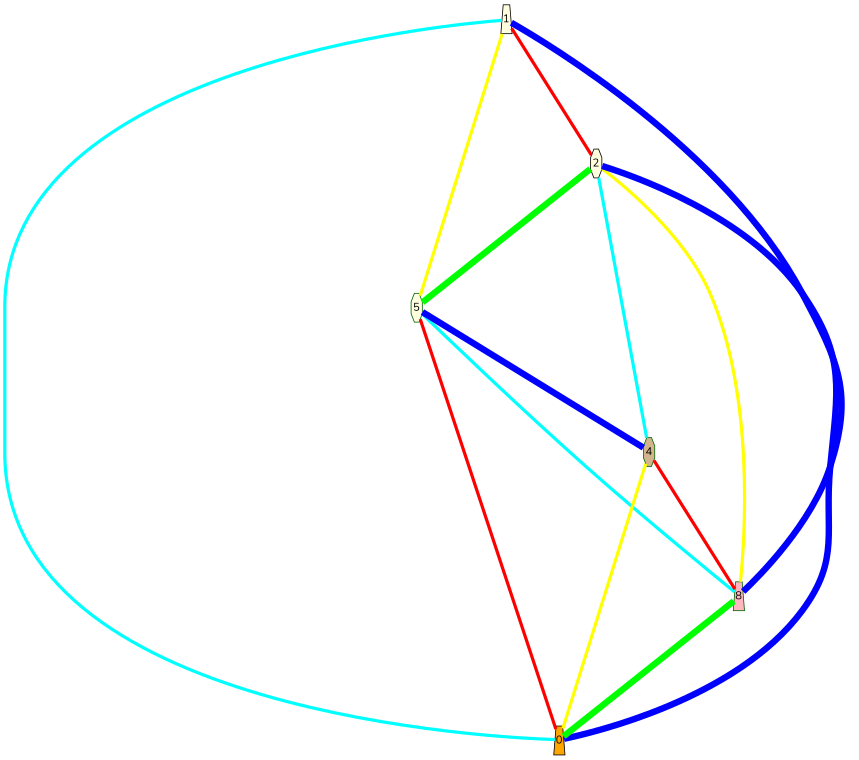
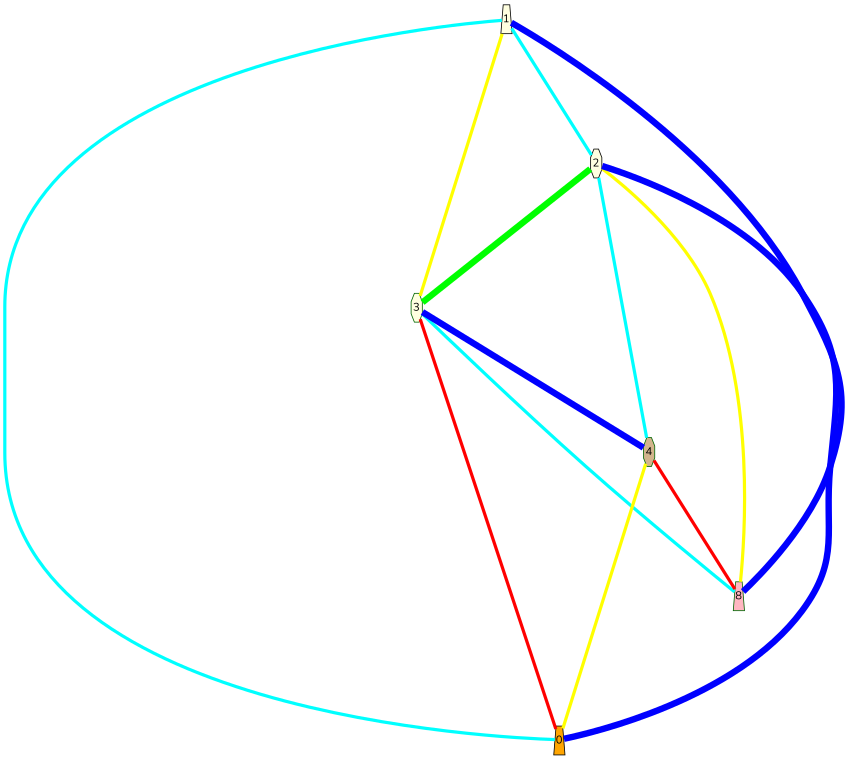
edge "1" -- "2": color red -> cyan
node "5": label "5" -> "3"
edge "8" -- "0": removed
